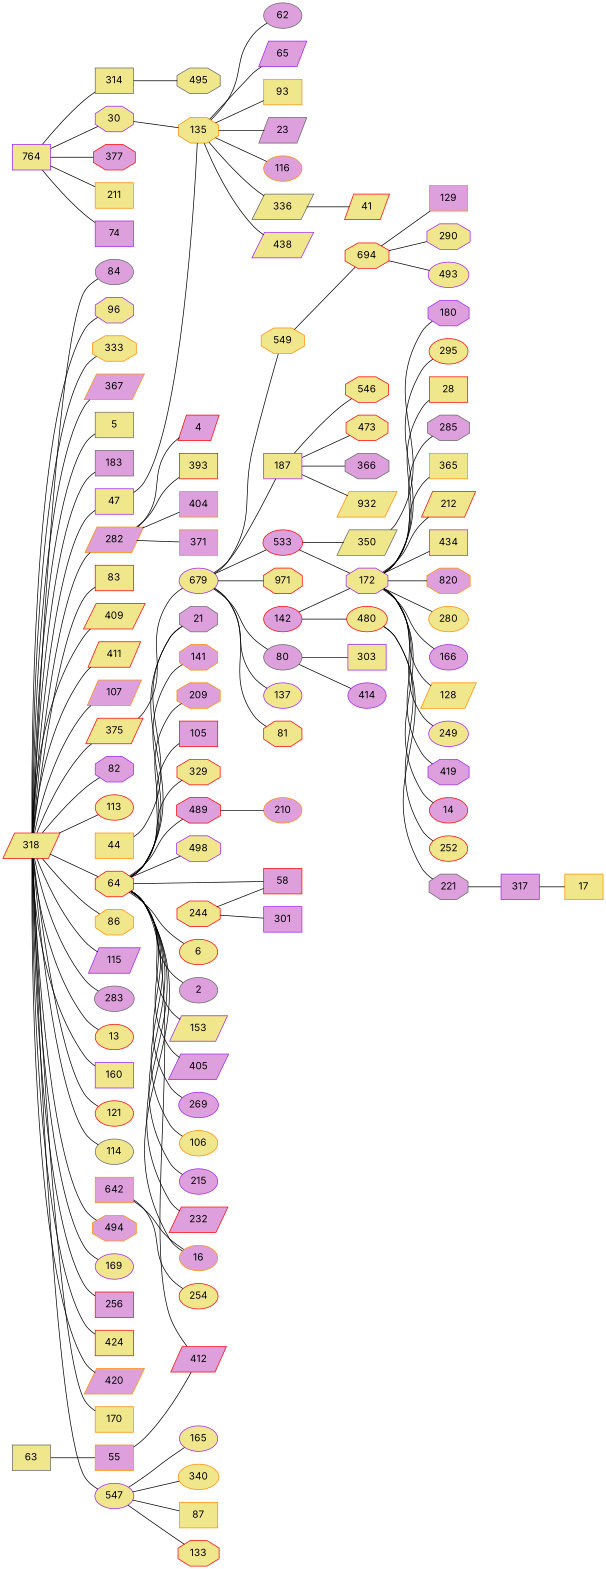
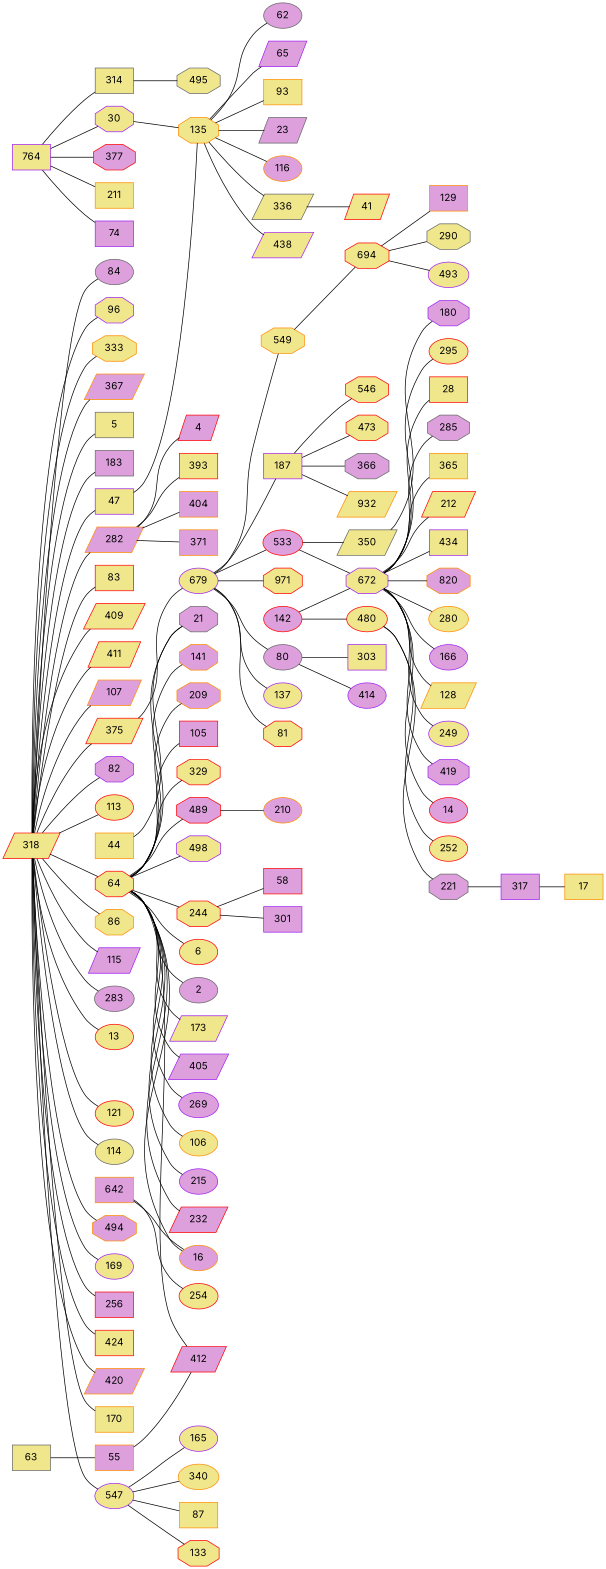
node "290": color purple -> gray40
node "172": label "172" -> "672"
edge "58" -- "64": now "244" -- "64"
node "153": label "153" -> "173"
node "160": removed
